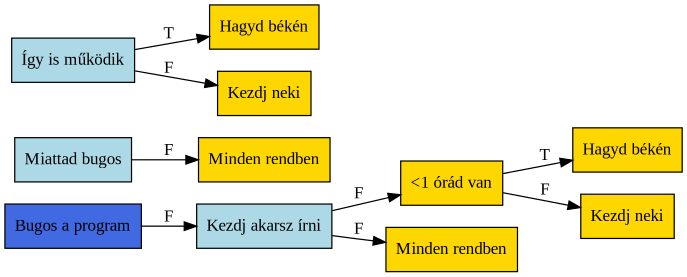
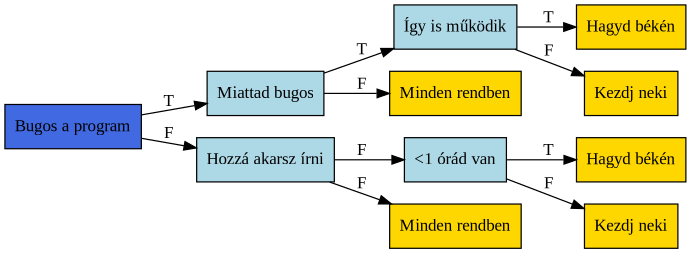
edge "Miattad bugos" -> "Így is működik": added, label "T"
edge "Bugos a program" -> "Miattad bugos": added, label "T"
node "<1 órád van": fillcolor gold -> lightblue
node "Kezdj akarsz írni": label "Kezdj akarsz írni" -> "Hozzá akarsz írni"
